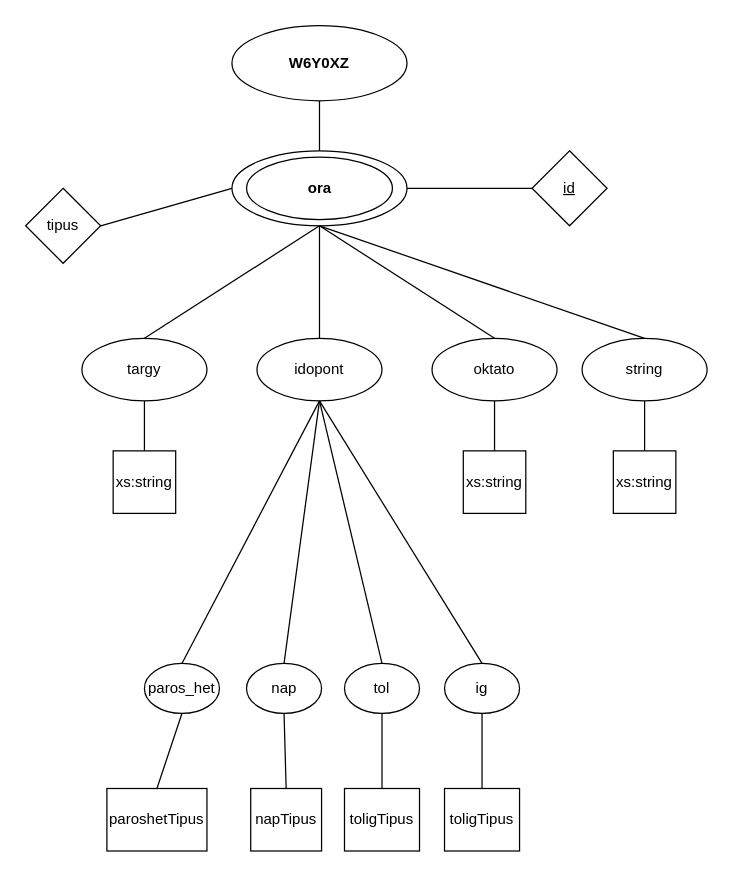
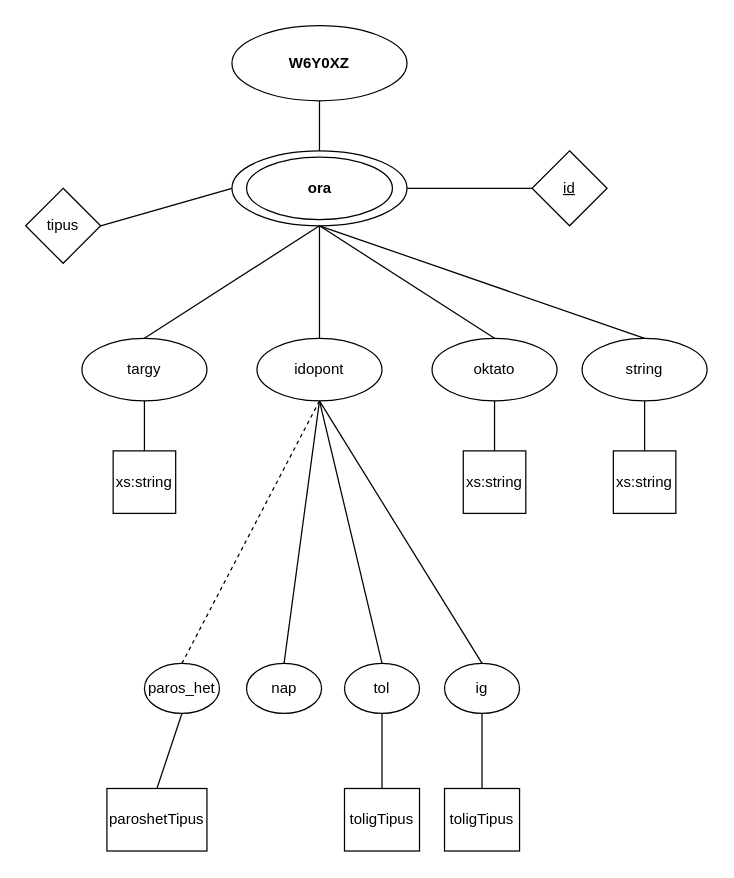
edge "idopont" -- "paros_het": style solid -> dashed
edge "nap" -- "napTipus": removed
node "napTipus": removed
